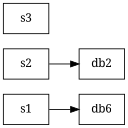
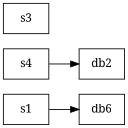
node "s2": label "s2" -> "s4"
